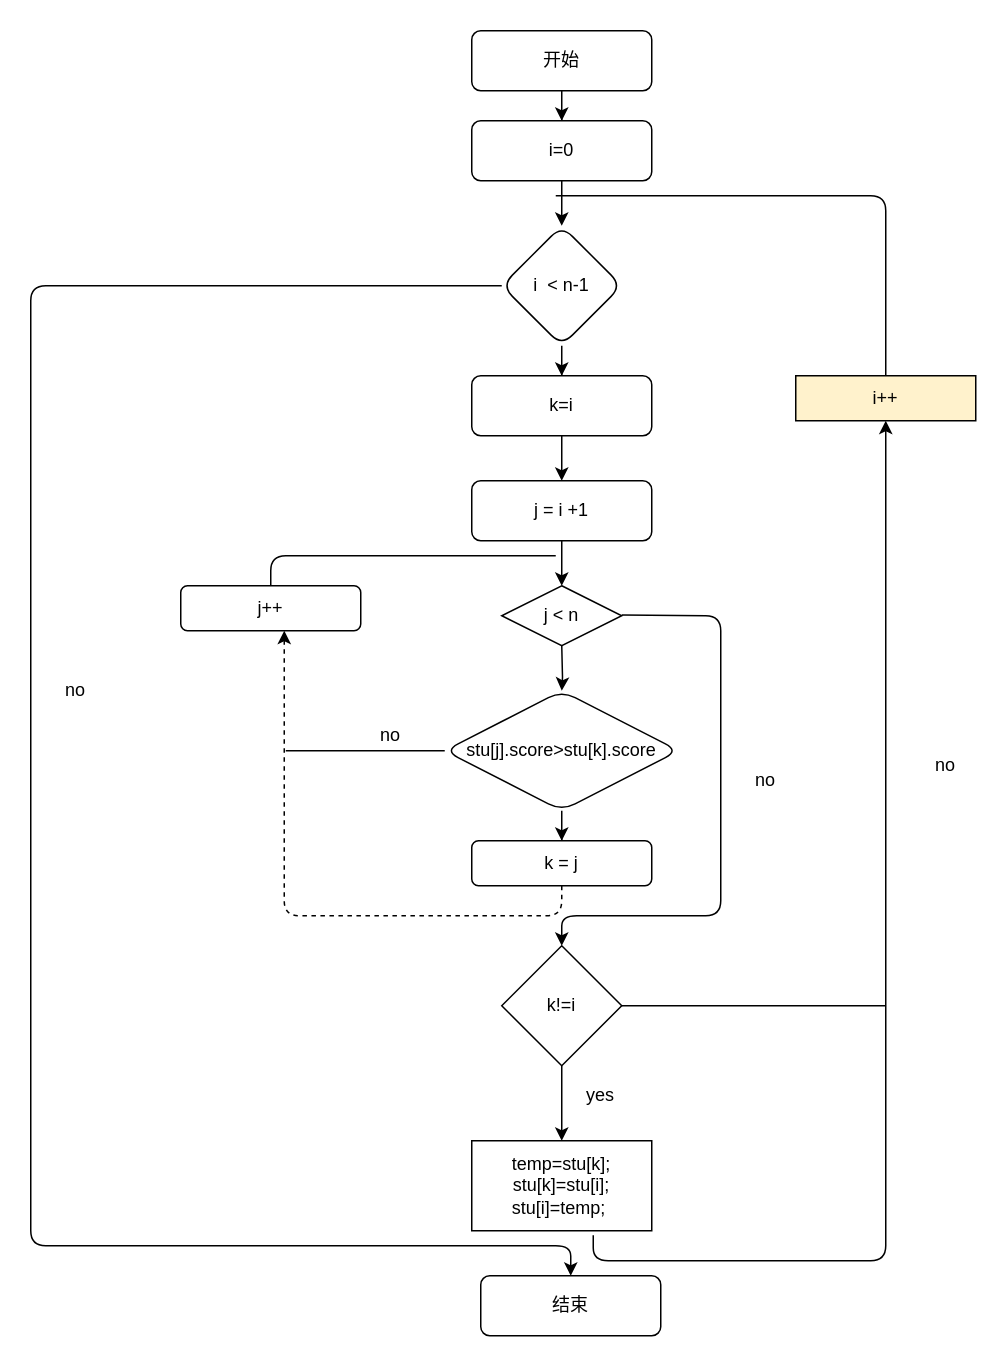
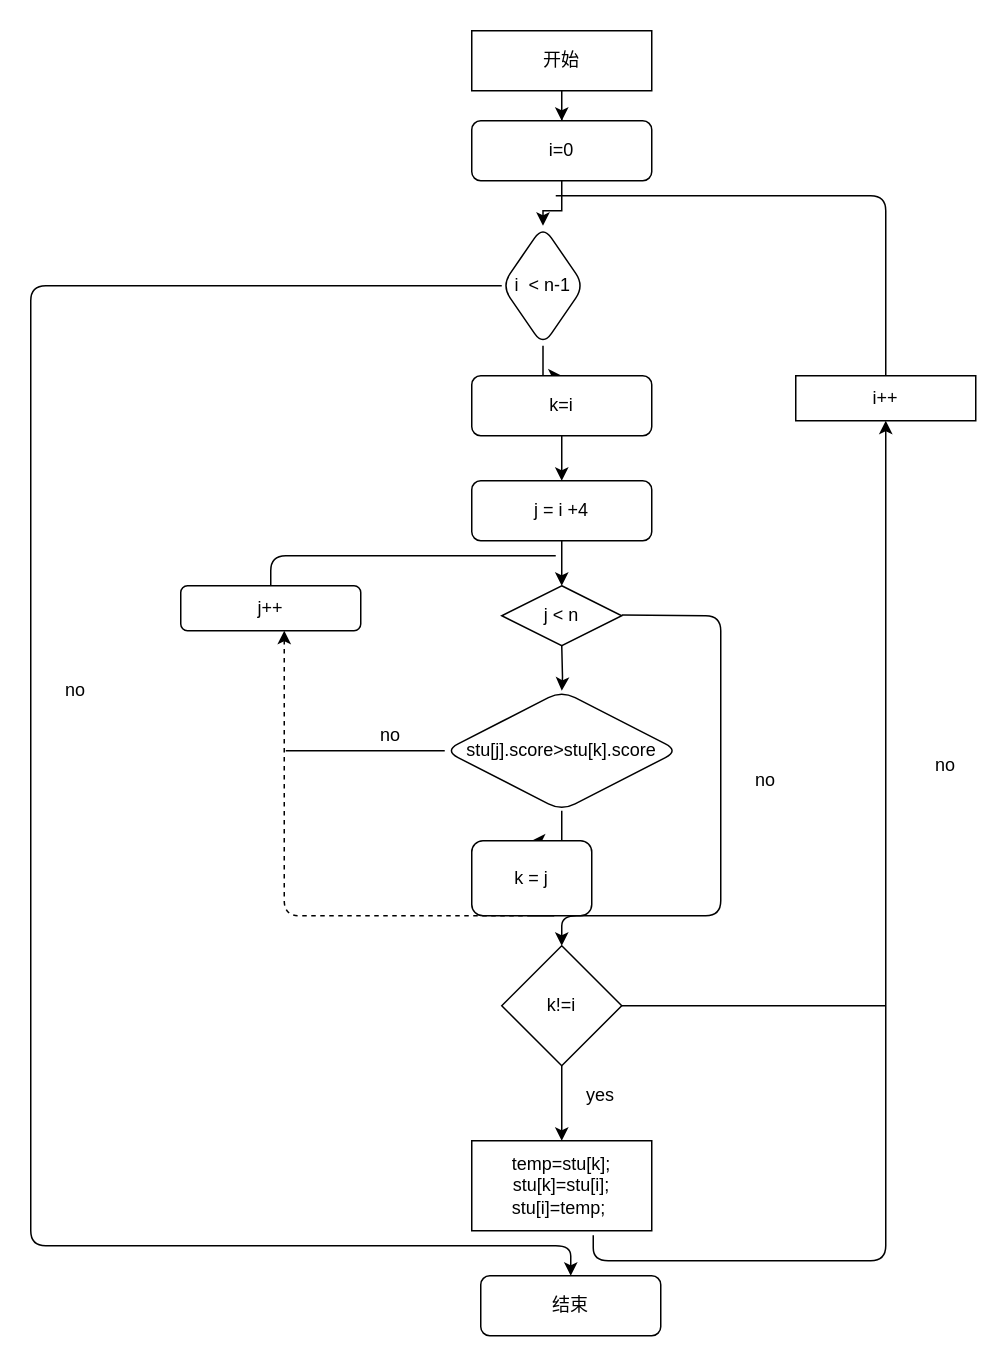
node "开始": shape rounded rectangle -> rectangle
node "i < n-1": size 120x120 -> 83x120
node "i++": fillcolor #fff2cc -> #ffffff
node "j = i +1": label "j = i +1" -> "j = i +4"
node "k = j": size 180x45 -> 120x75
